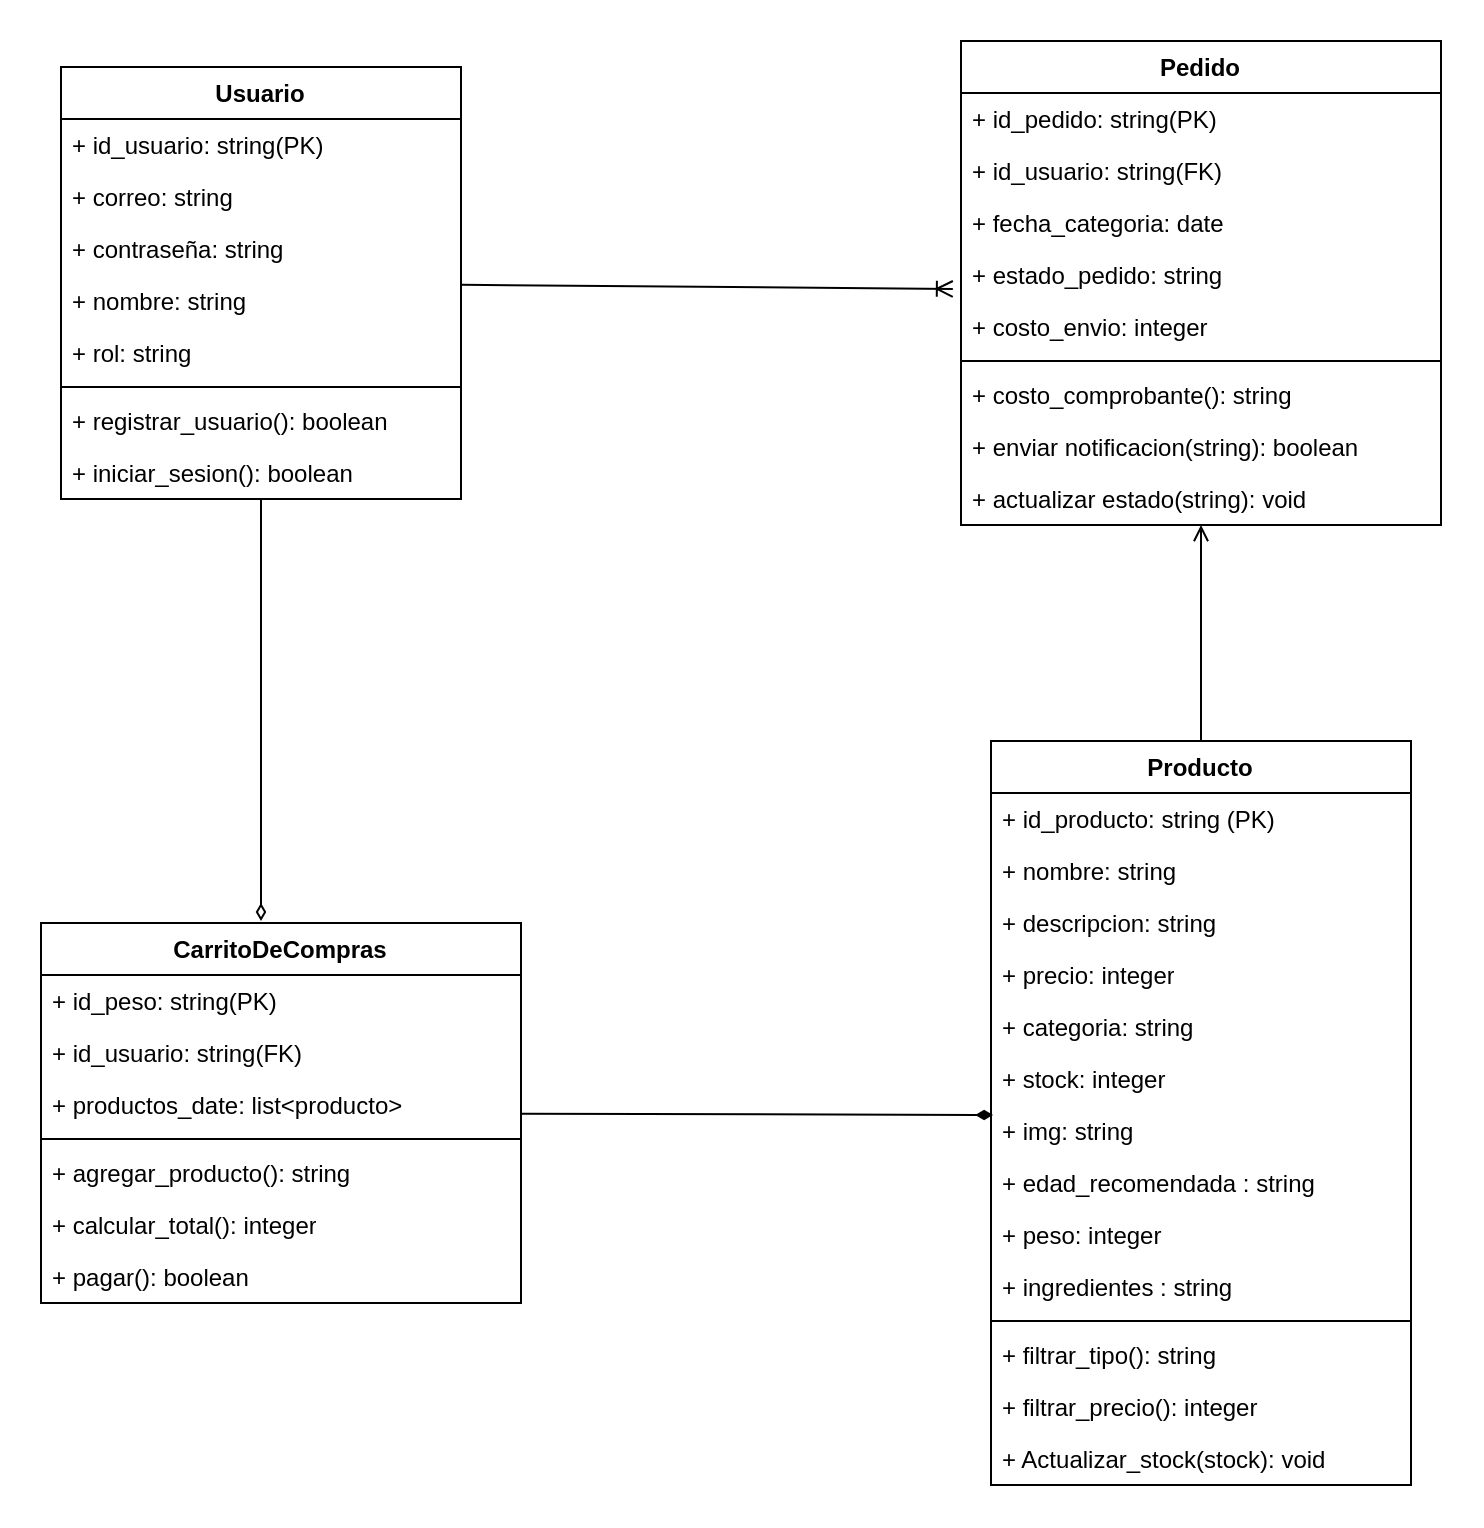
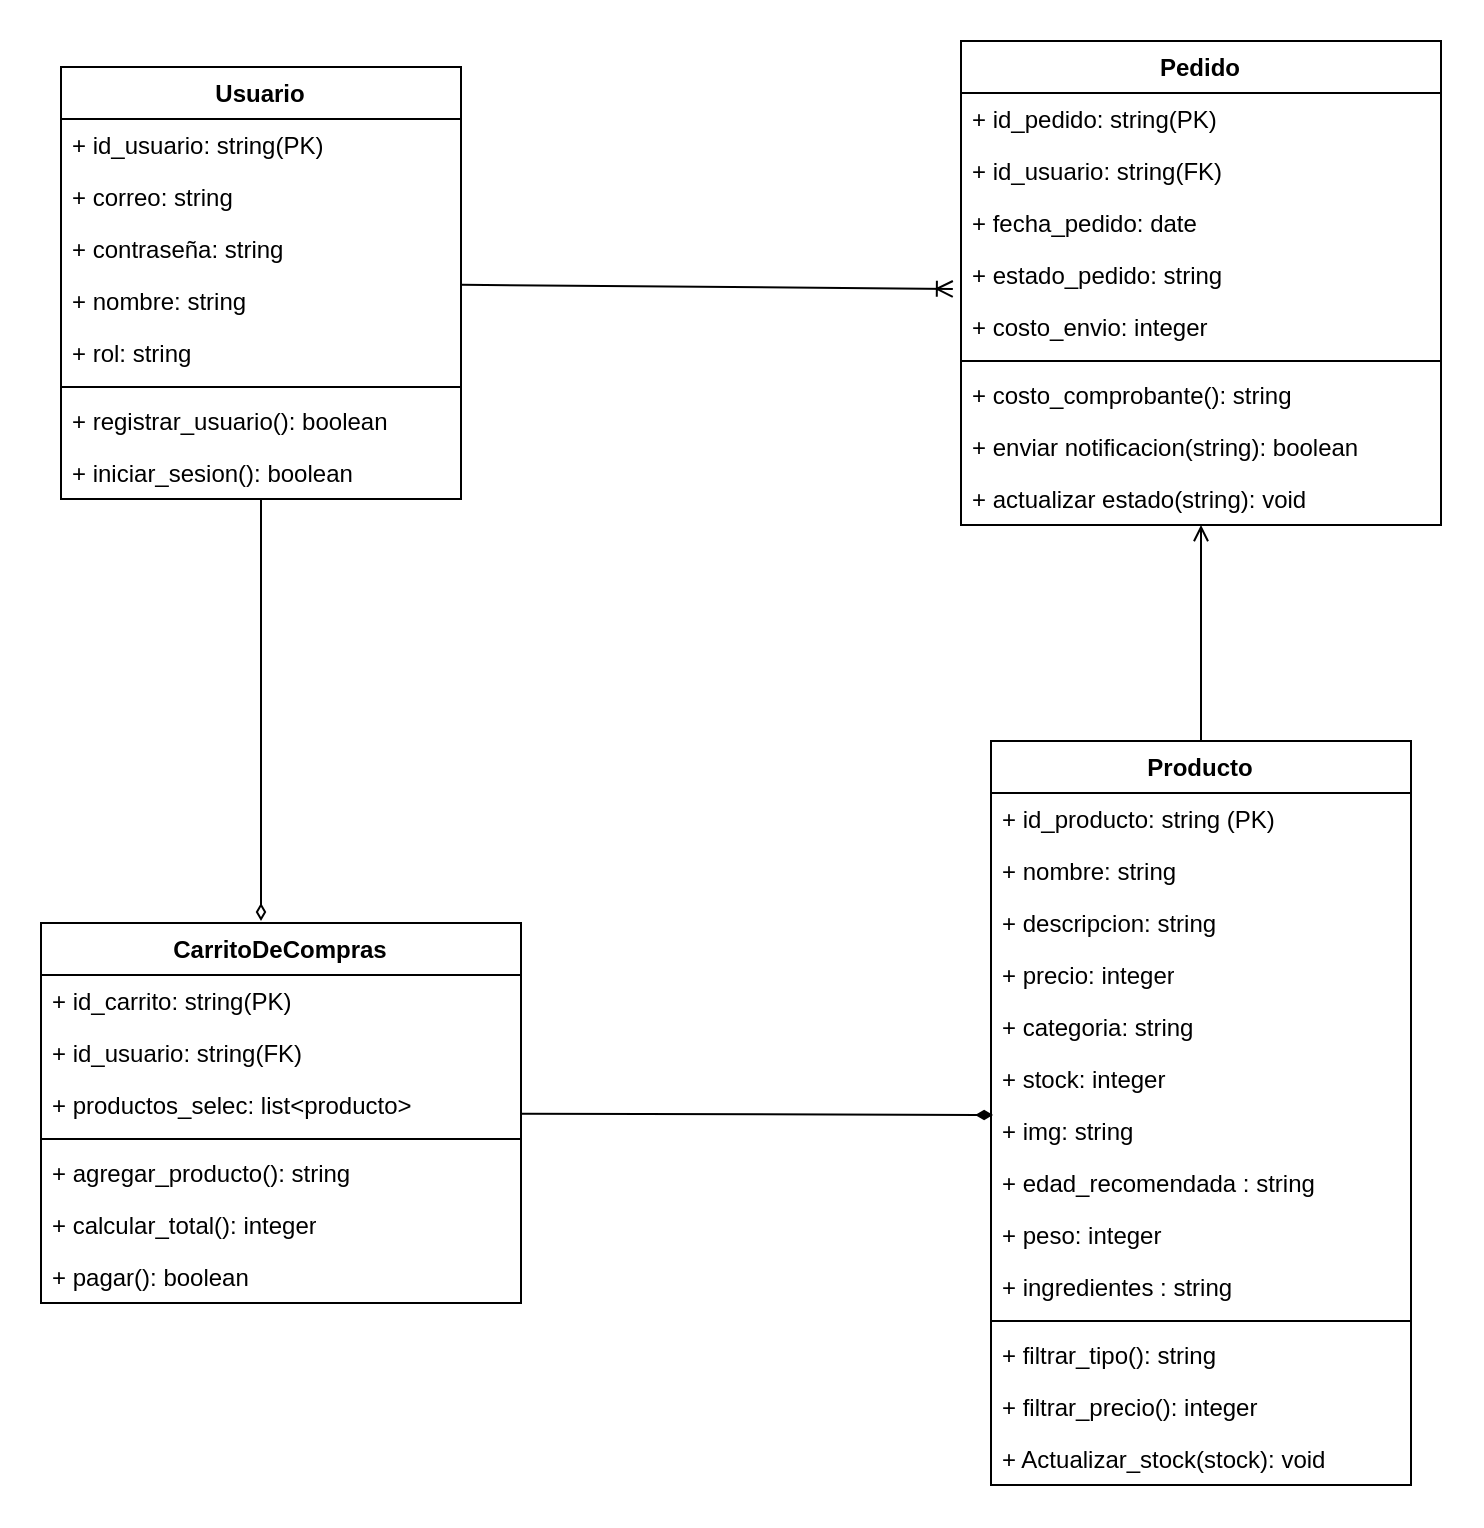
node "+ fecha_categoria: date": label "+ fecha_categoria: date" -> "+ fecha_pedido: date"
node "+ id_peso: string(PK)": label "+ id_peso: string(PK)" -> "+ id_carrito: string(PK)"
node "+ productos_date: list<producto>": label "+ productos_date: list<producto>" -> "+ productos_selec: list<producto>"
